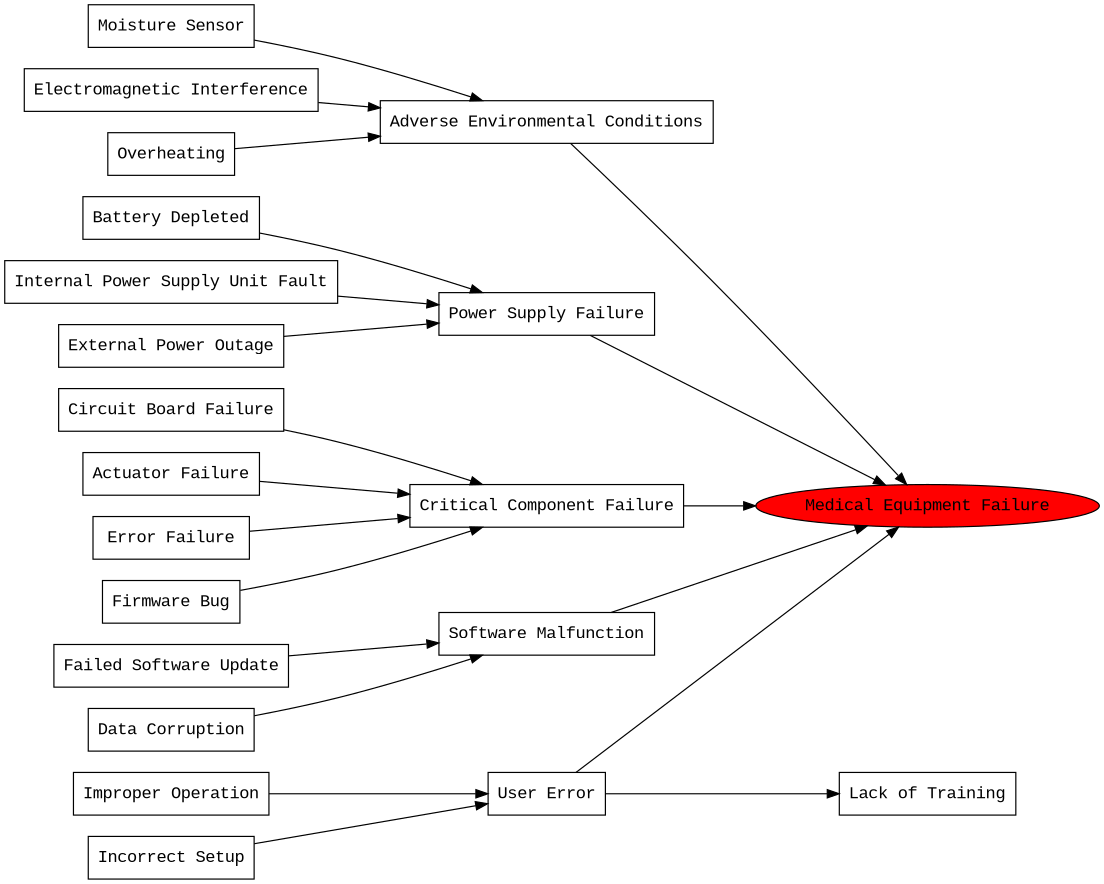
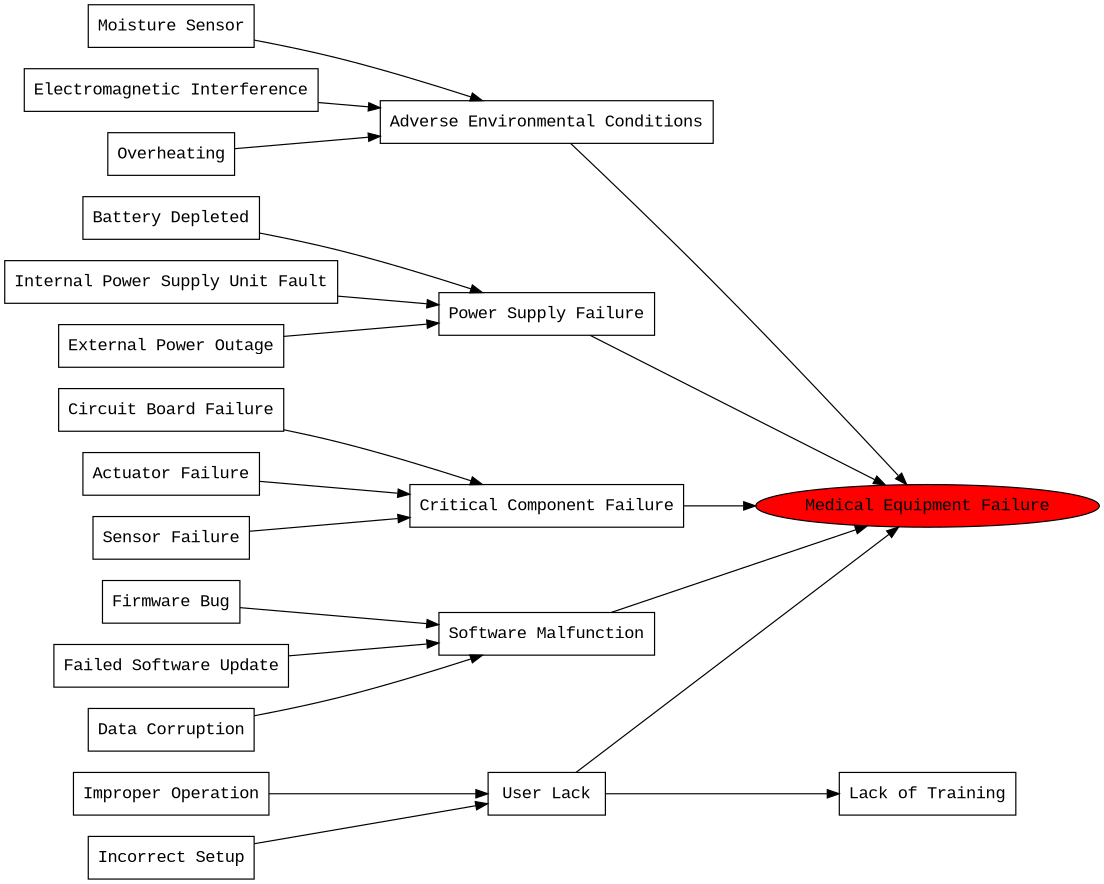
node "Error Failure": label "Error Failure" -> "Sensor Failure"
edge "Firmware Bug" -> "Critical Component Failure": now "Firmware Bug" -> "Software Malfunction"
node "User Error": label "User Error" -> "User Lack"
